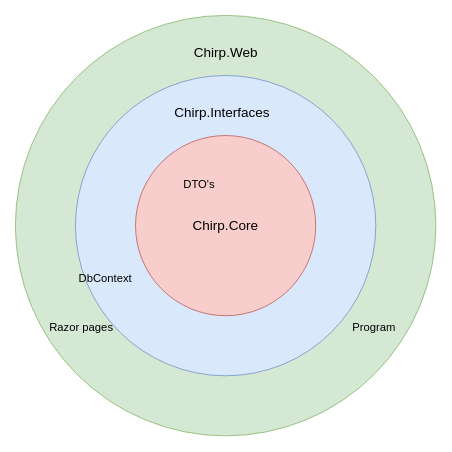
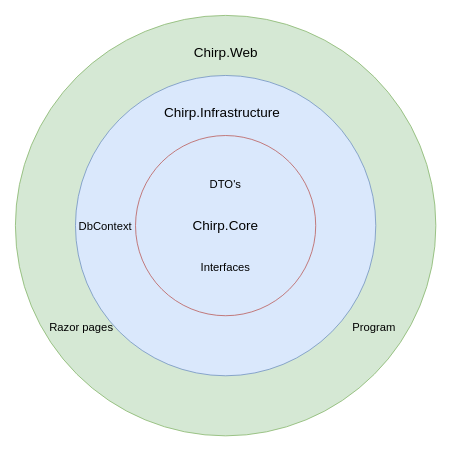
node "Chirp.Interfaces": label "Chirp.Interfaces" -> "Chirp.Infrastructure"
node "DTO's": moved (199, 184) -> (225, 184)
node "Chirp.Core": fillcolor #f8cecc -> #dae8fc
node "Interfaces": added
node "DbContext": moved (105, 278) -> (105, 225)
